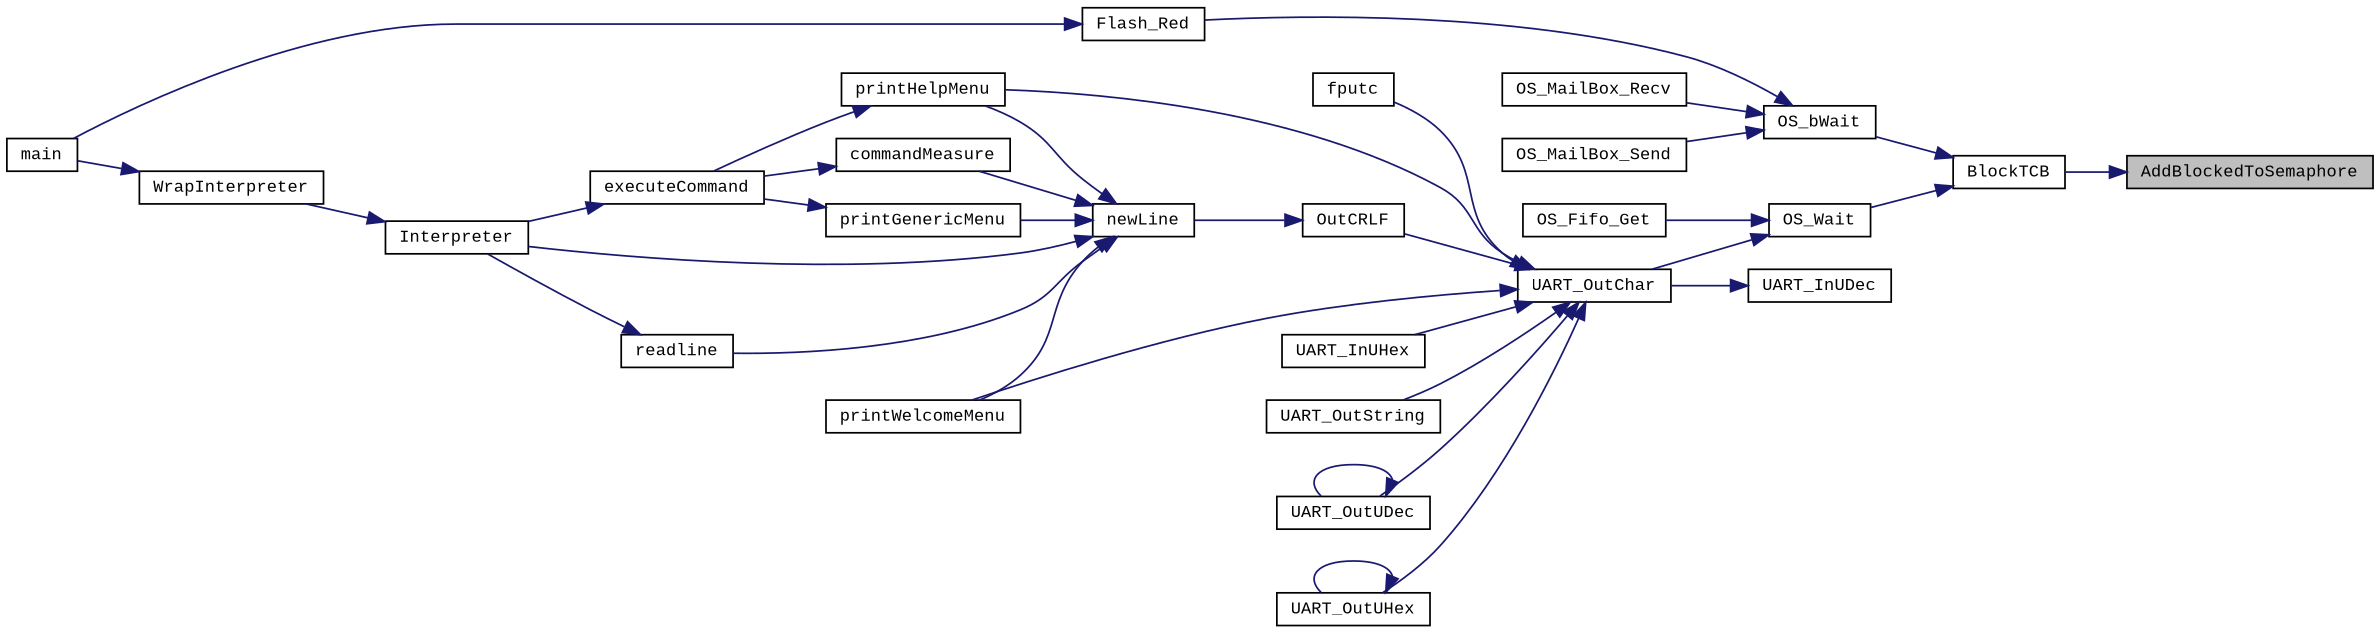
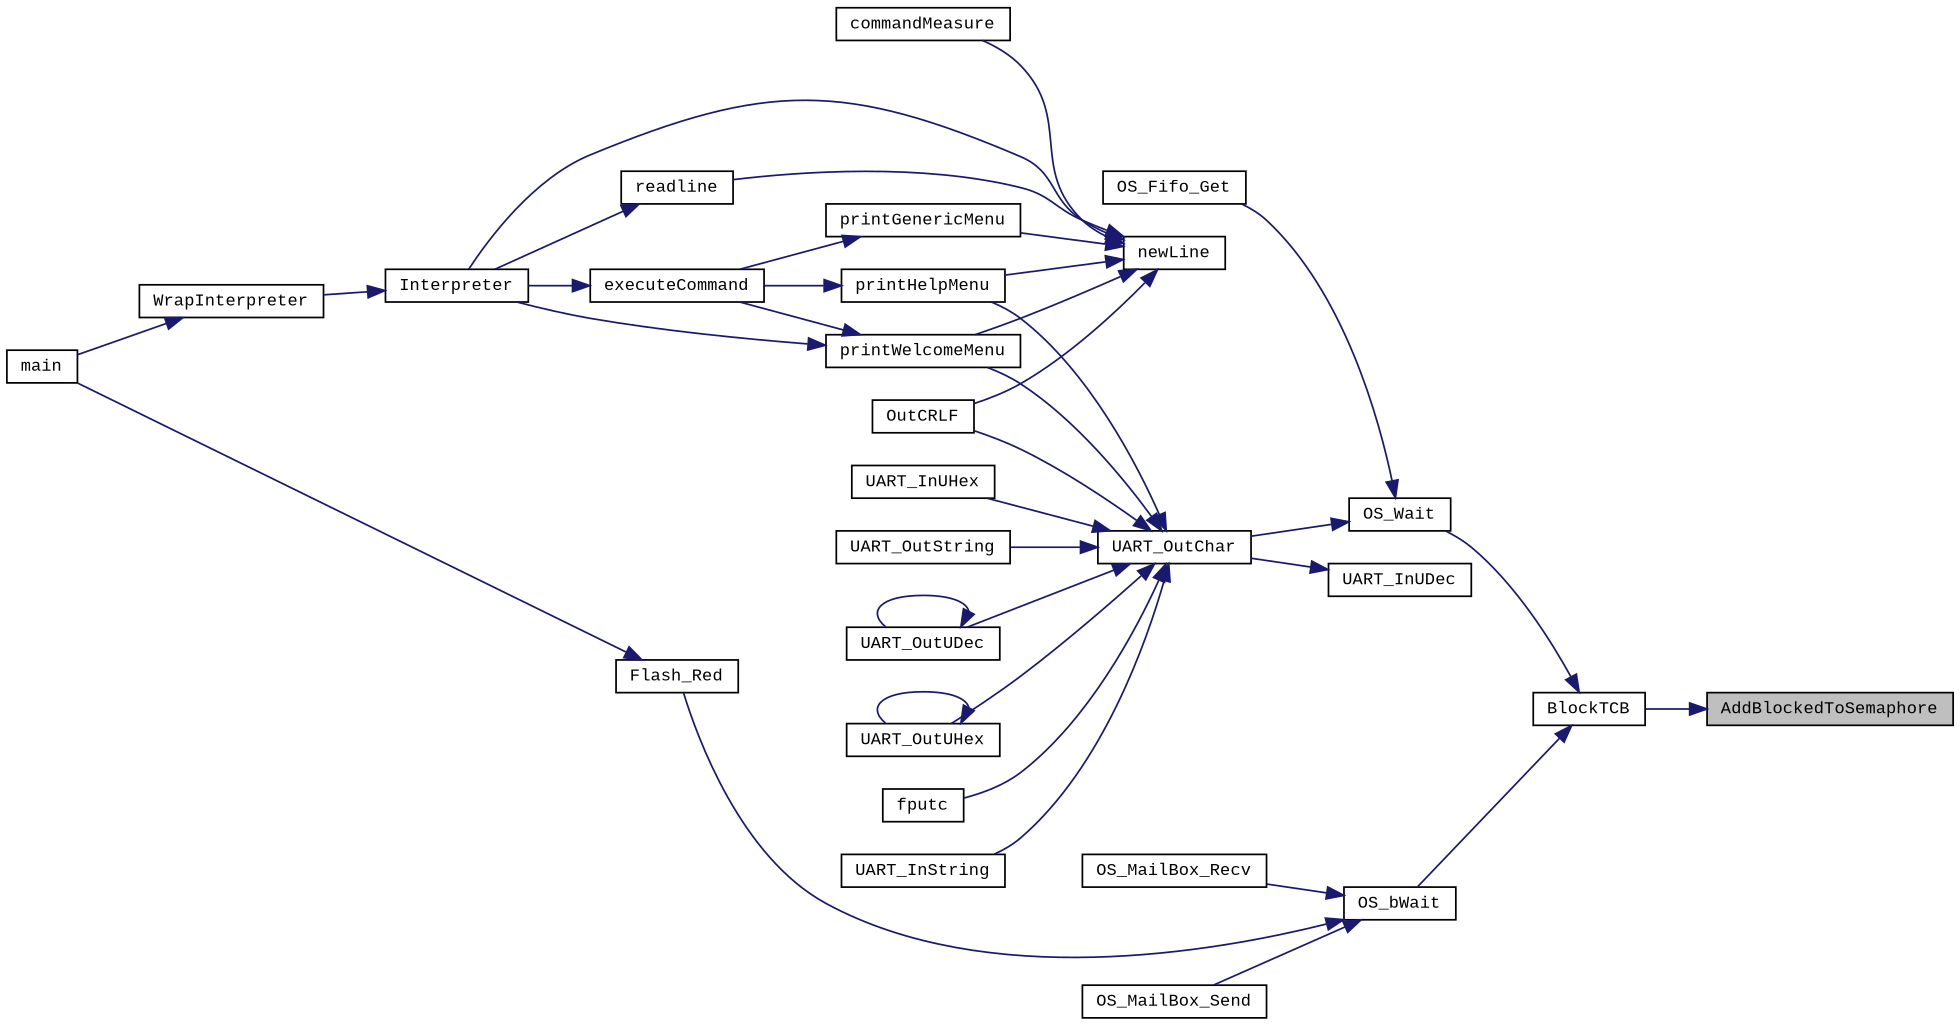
edge "executeCommand" -> "commandMeasure": now "executeCommand" -> "printWelcomeMenu"
edge "newLine" -> "OutCRLF": reversed
edge "Interpreter" -> "printWelcomeMenu": added
node "UART_InString": added
